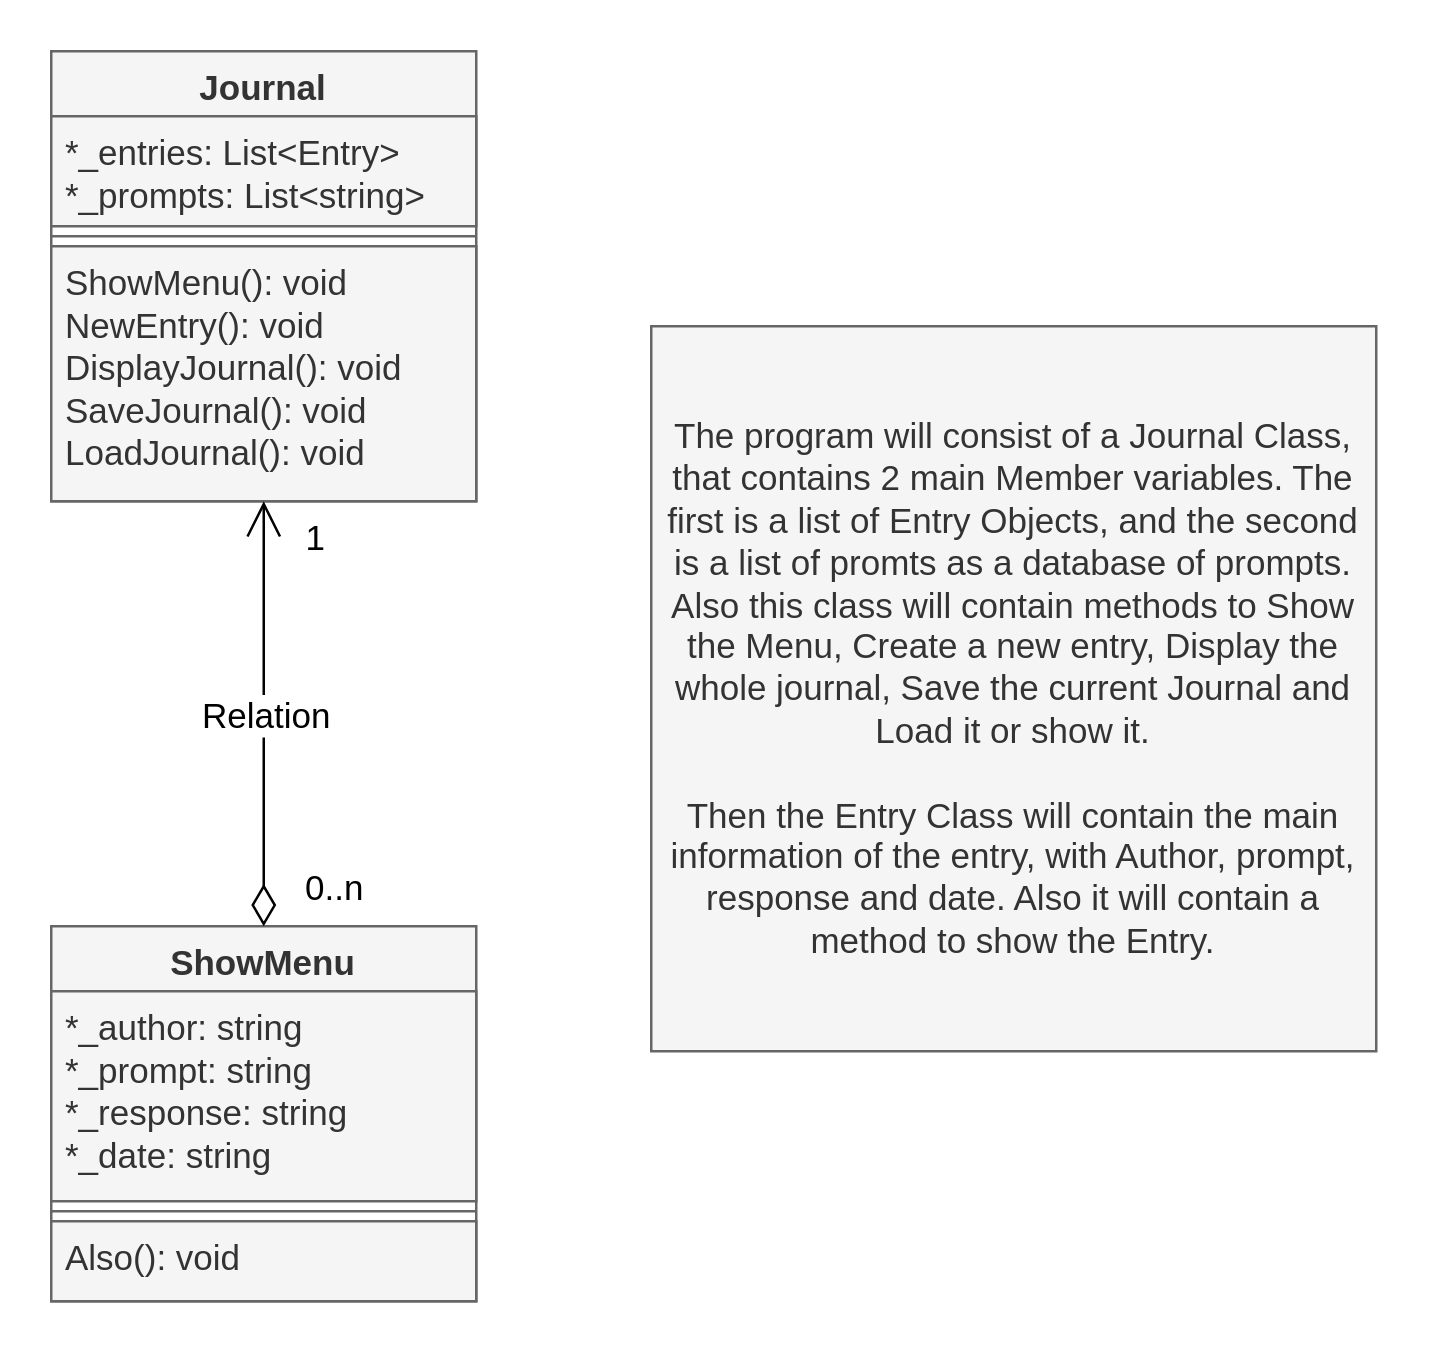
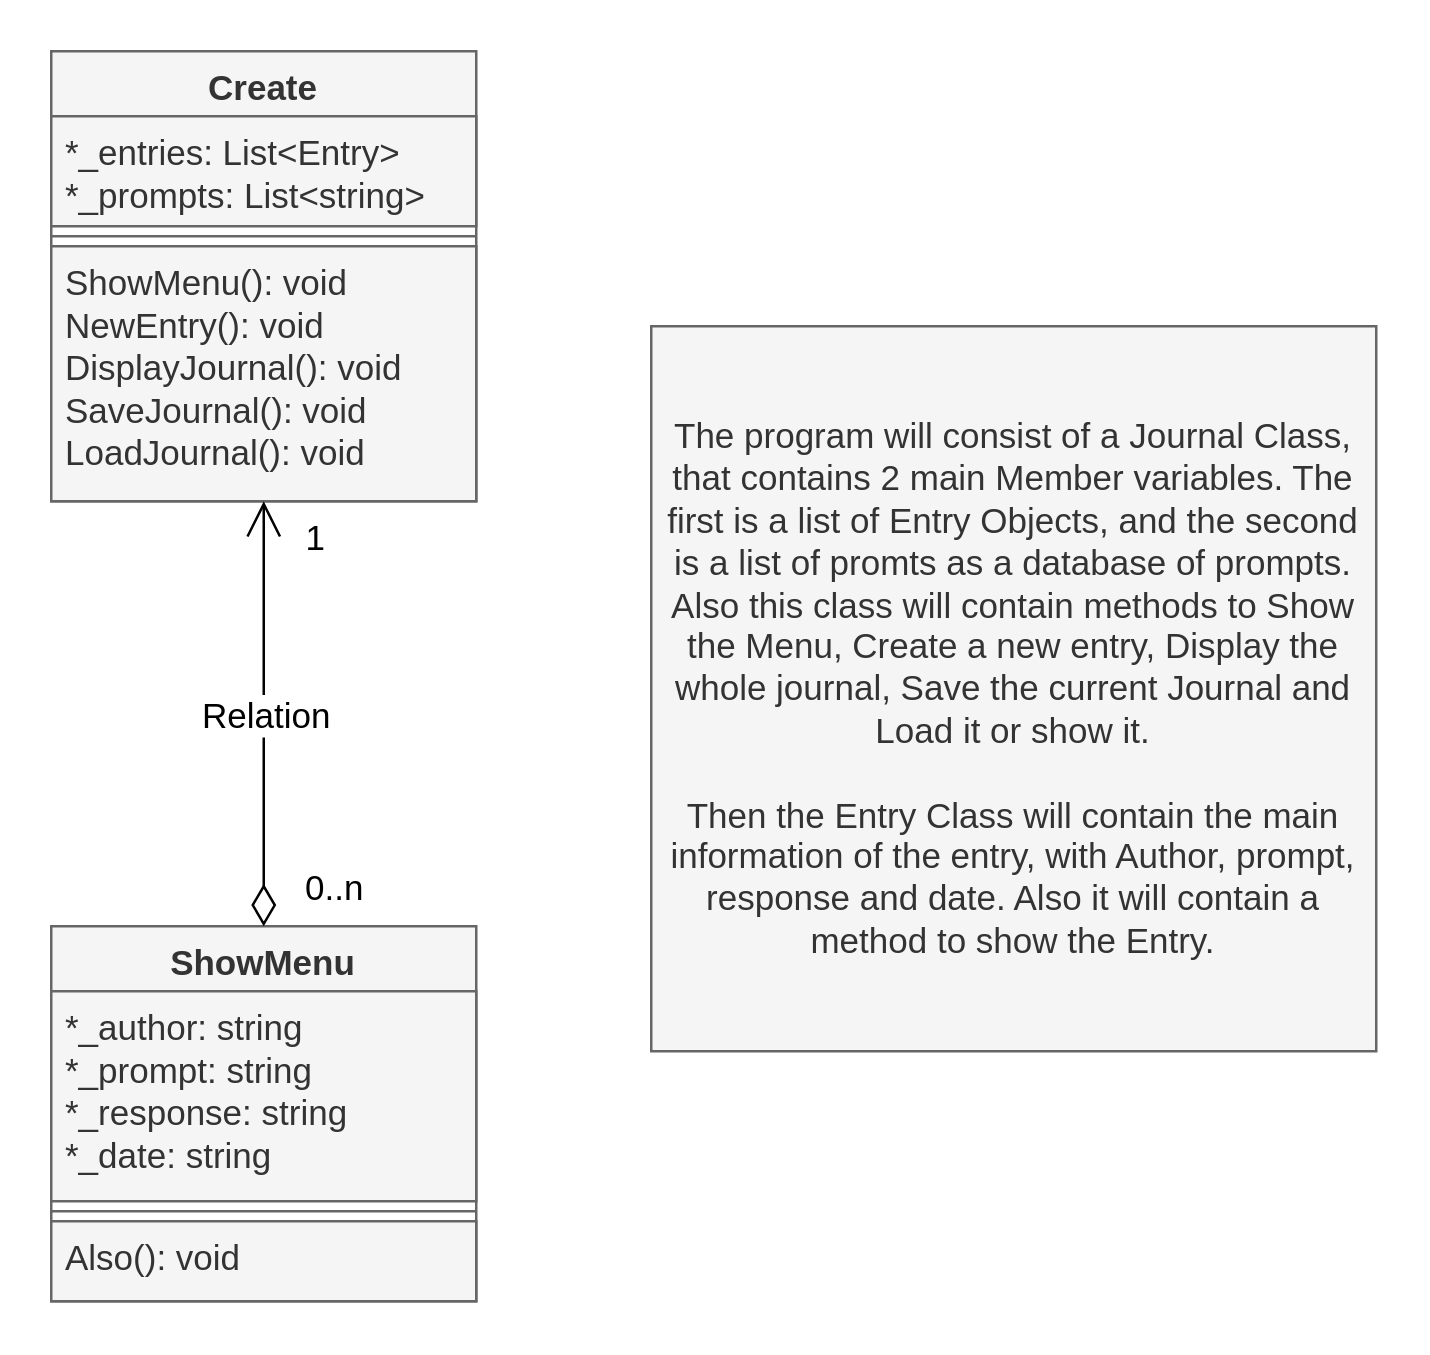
node "Journal": label "Journal" -> "Create"
